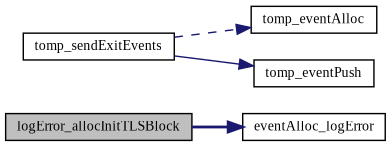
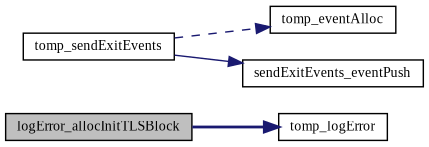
node "tomp_eventPush": label "tomp_eventPush" -> "sendExitEvents_eventPush"
node "eventAlloc_logError": label "eventAlloc_logError" -> "tomp_logError"
